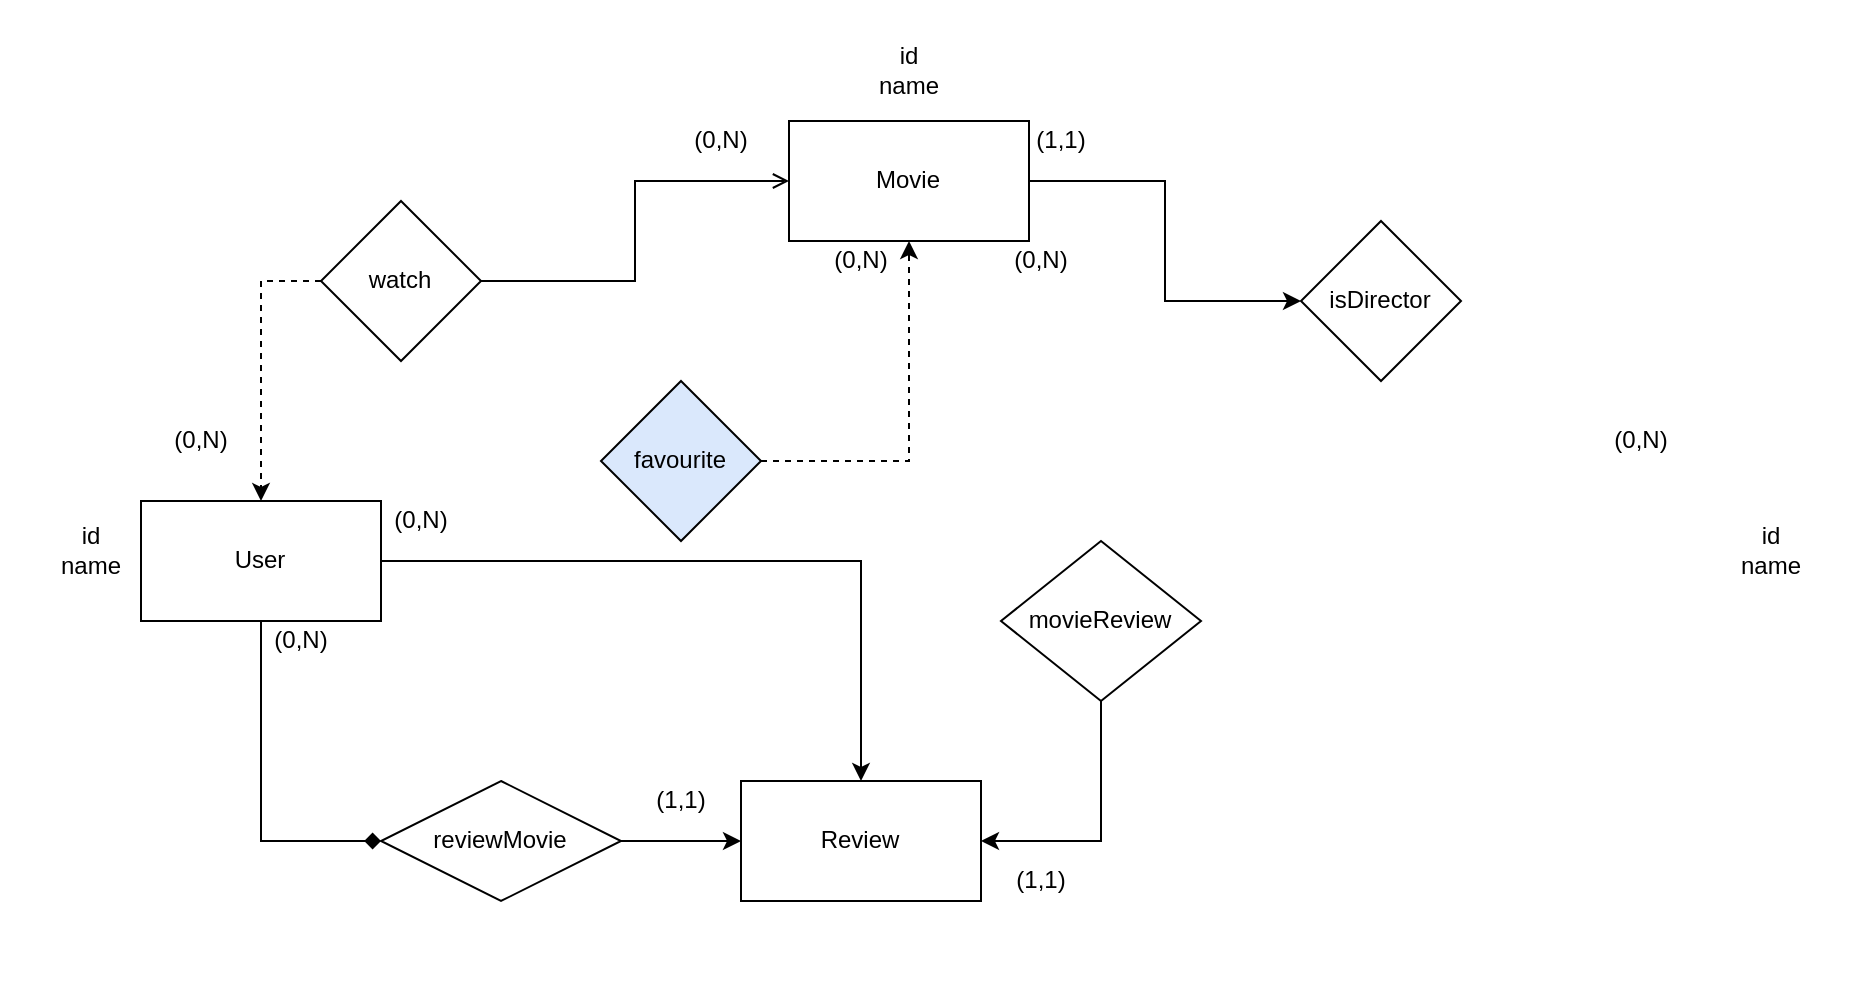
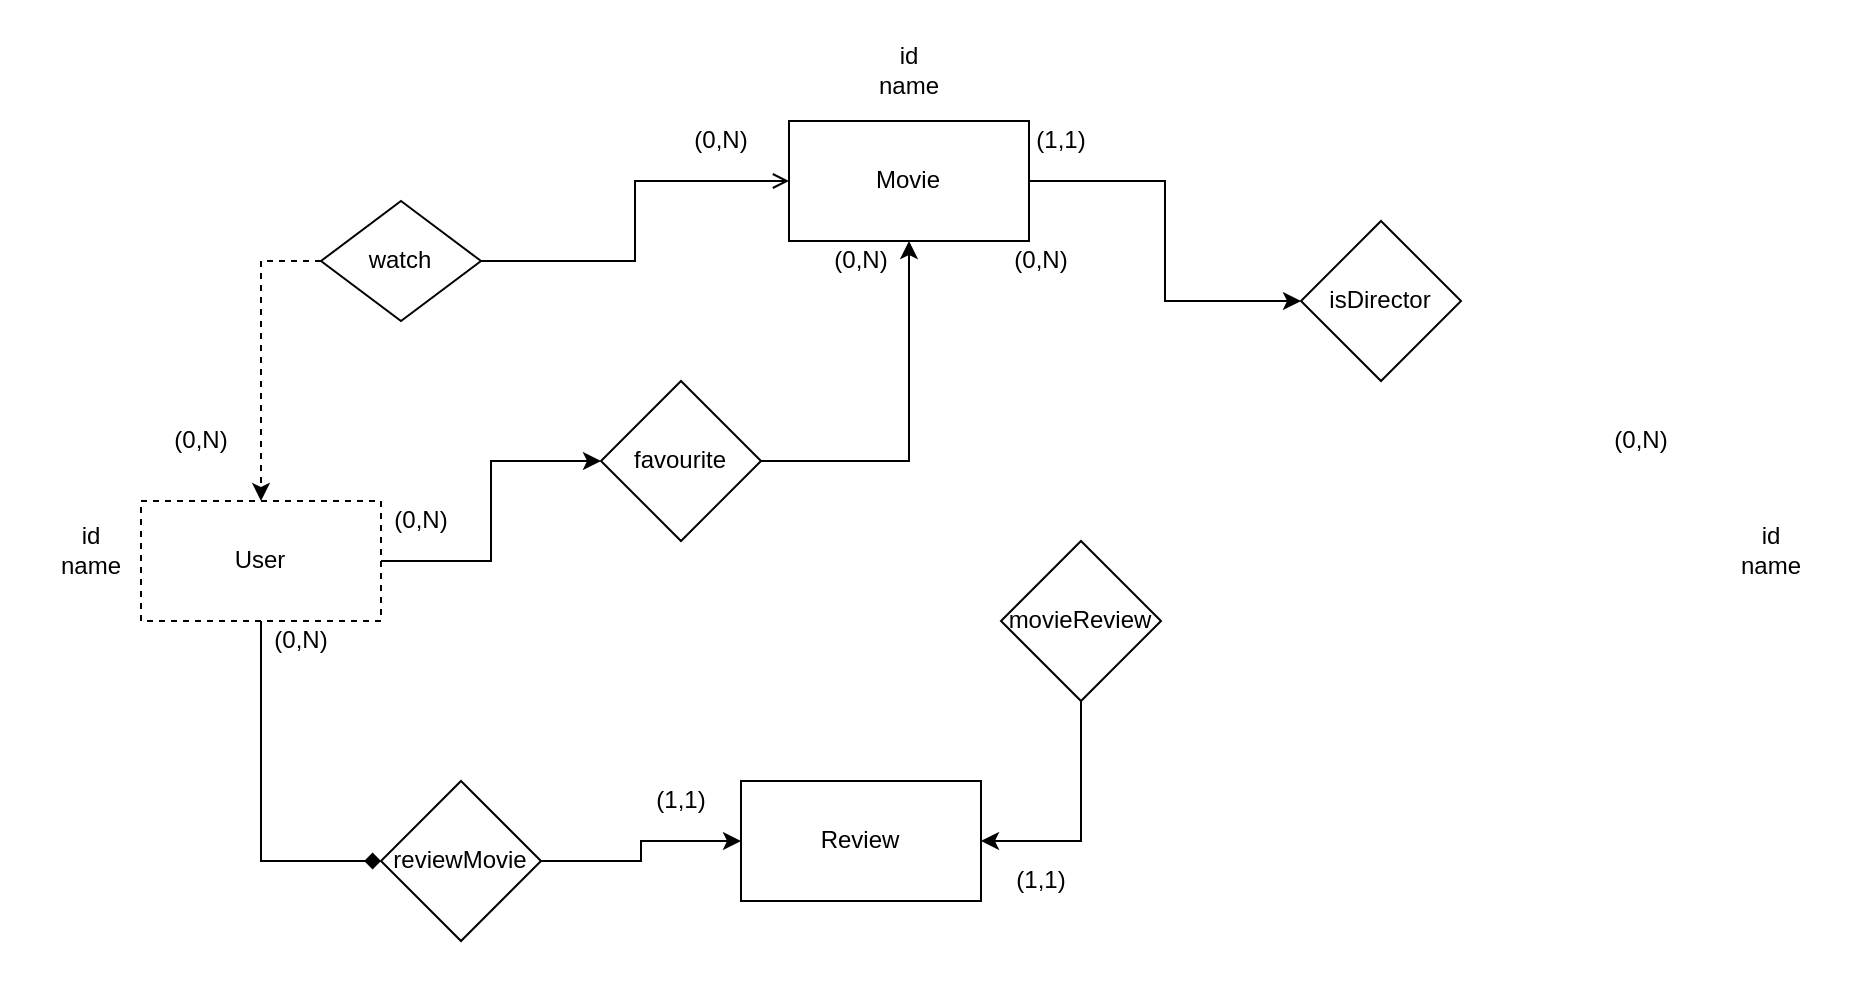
node "watch": size 160x160 -> 160x120
edge "favourite" -> "Movie": style dashed -> solid
node "favourite": fillcolor #dae8fc -> #ffffff
node "User": style solid -> dashed
edge "User" -> "Review": now "User" -> "favourite"
node "movieReview": size 200x160 -> 160x160
node "reviewMovie": size 240x120 -> 160x160
